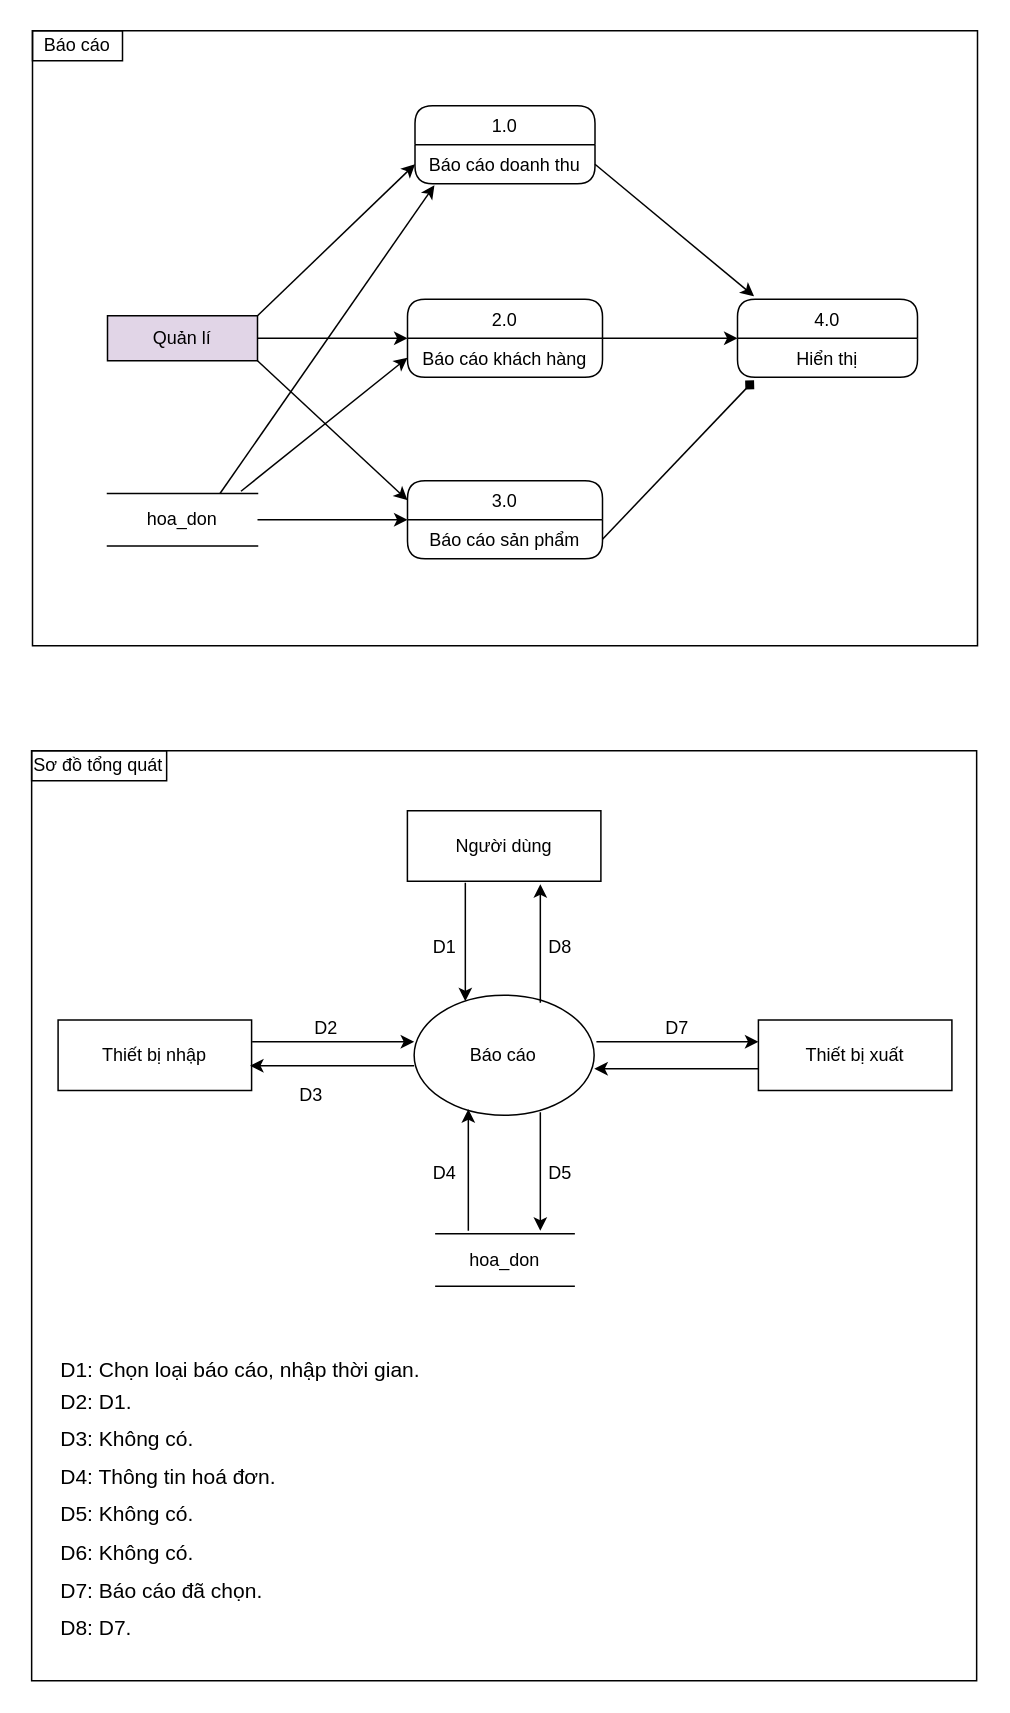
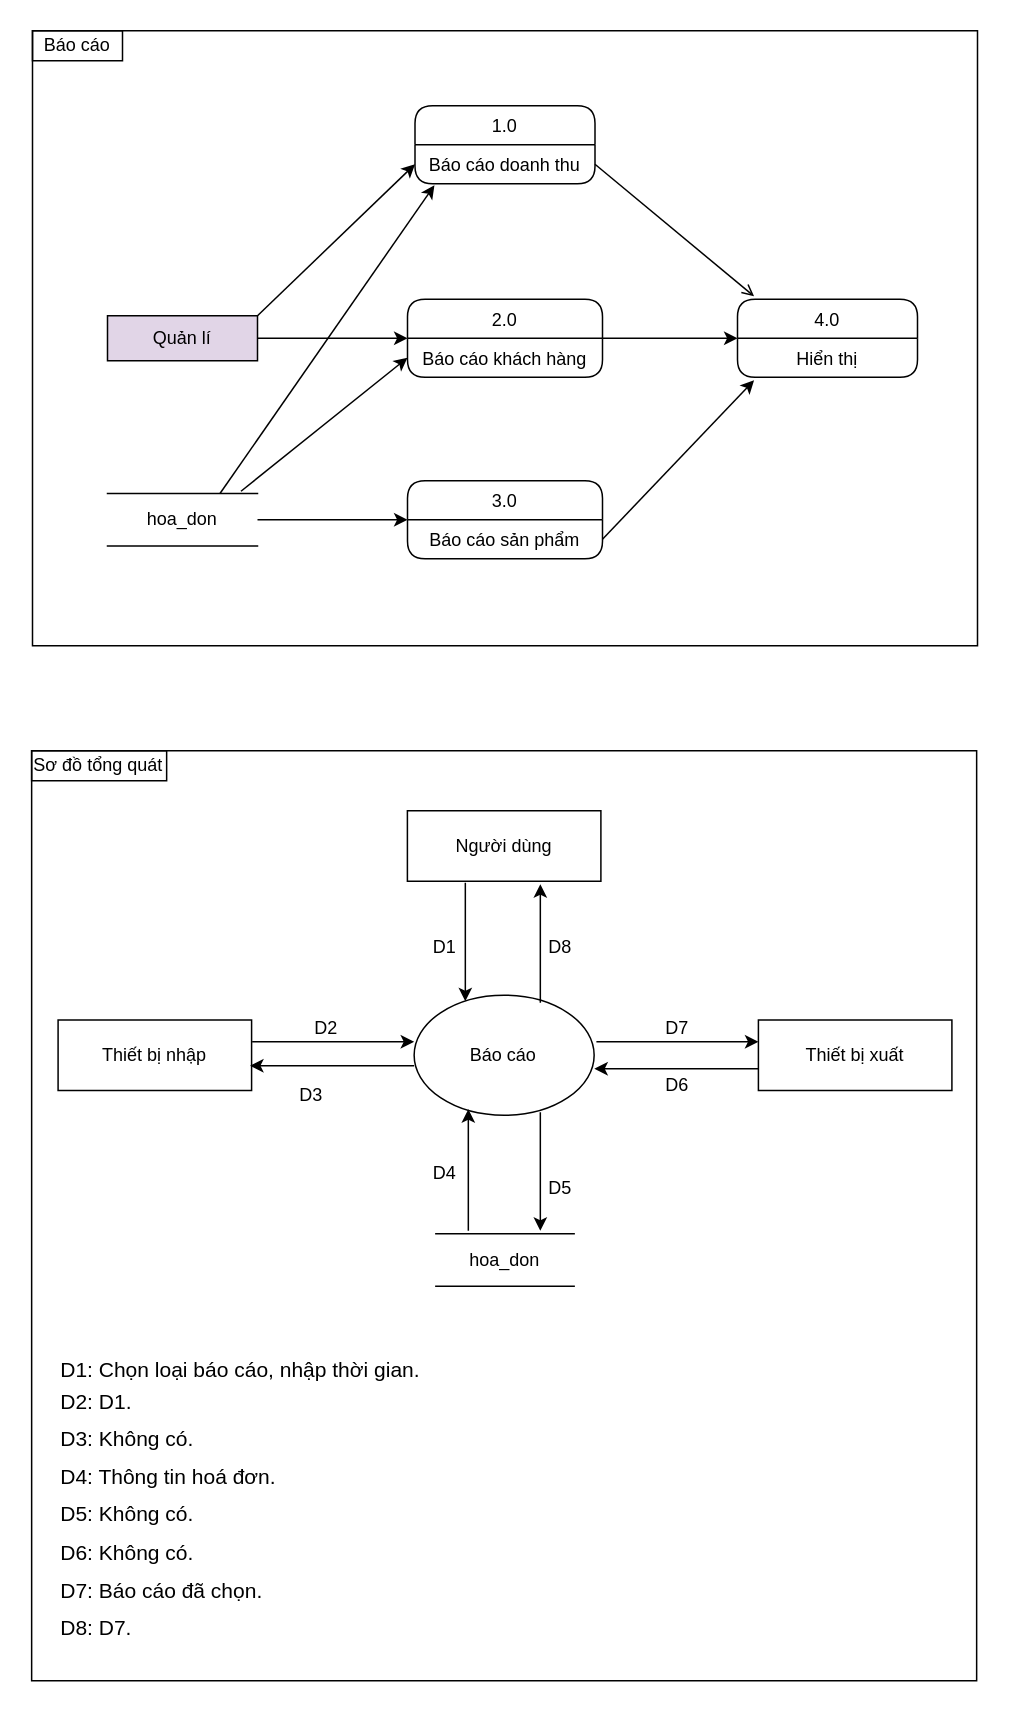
edge "Báo cáo doanh thu" -> "4.0": arrowhead classic -> open
edge "3.0" -> "Hiển thị": arrowhead diamond -> classic
edge "Quản lí" -> "3.0": removed
node "D6": added
node "D5": moved (560, 1174) -> (560, 1189)
